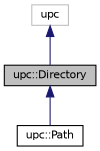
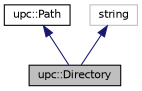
node "upc": label "upc" -> "string"
edge "upc::Path" -> "upc::Directory": reversed
